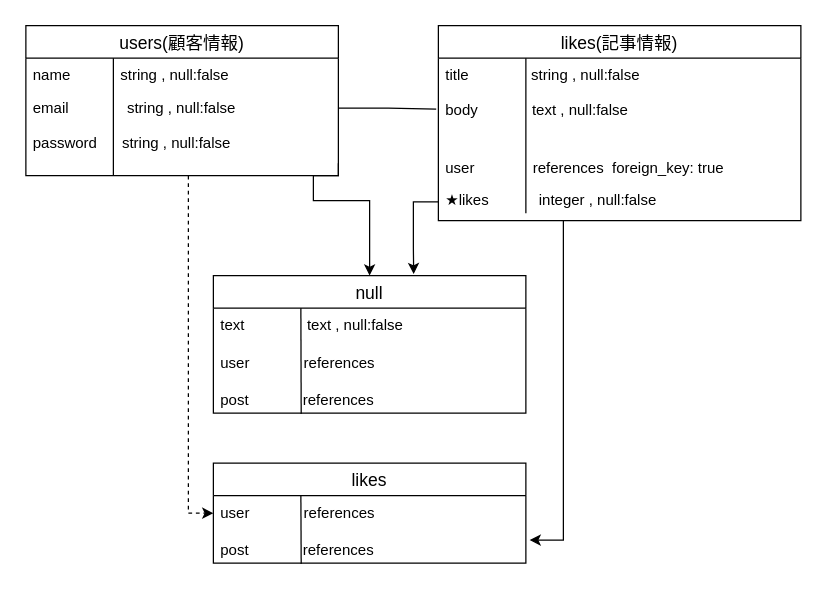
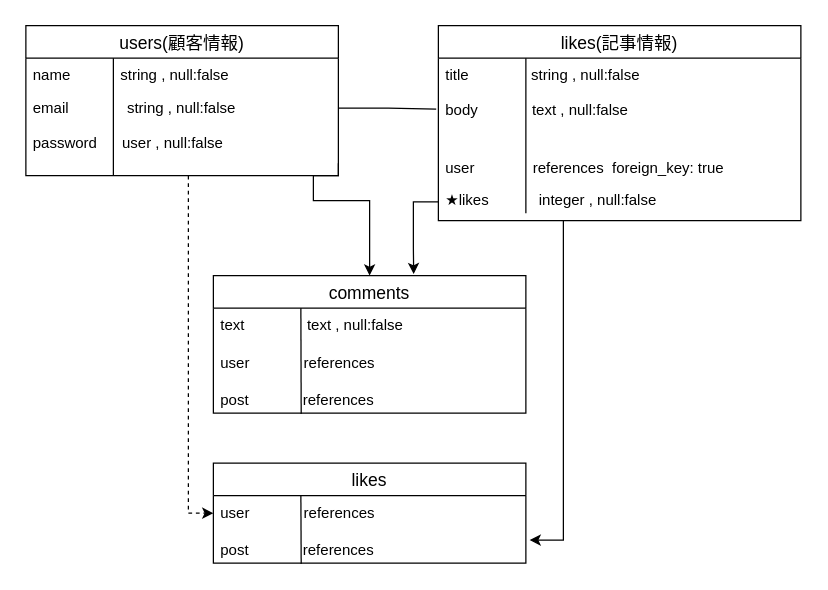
node "password string , null:false": label "password string , null:false" -> "password user , null:false"
node "null": label "null" -> "comments"
